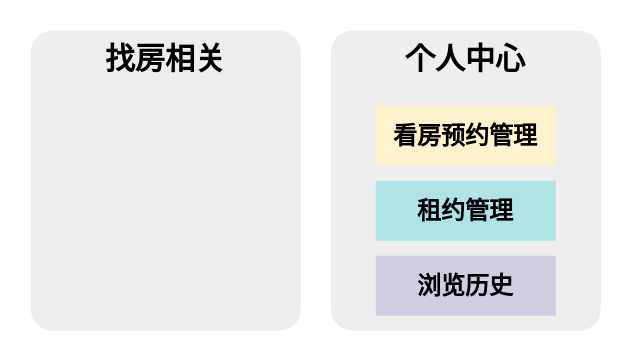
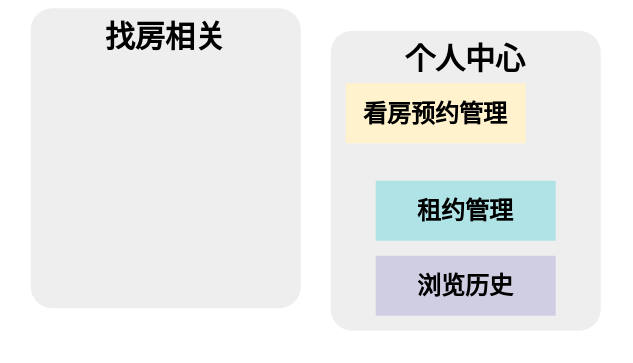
node "看房预约管理": moved (466, 136) -> (436, 113)
node "找房相关": moved (166, 181) -> (166, 158)
